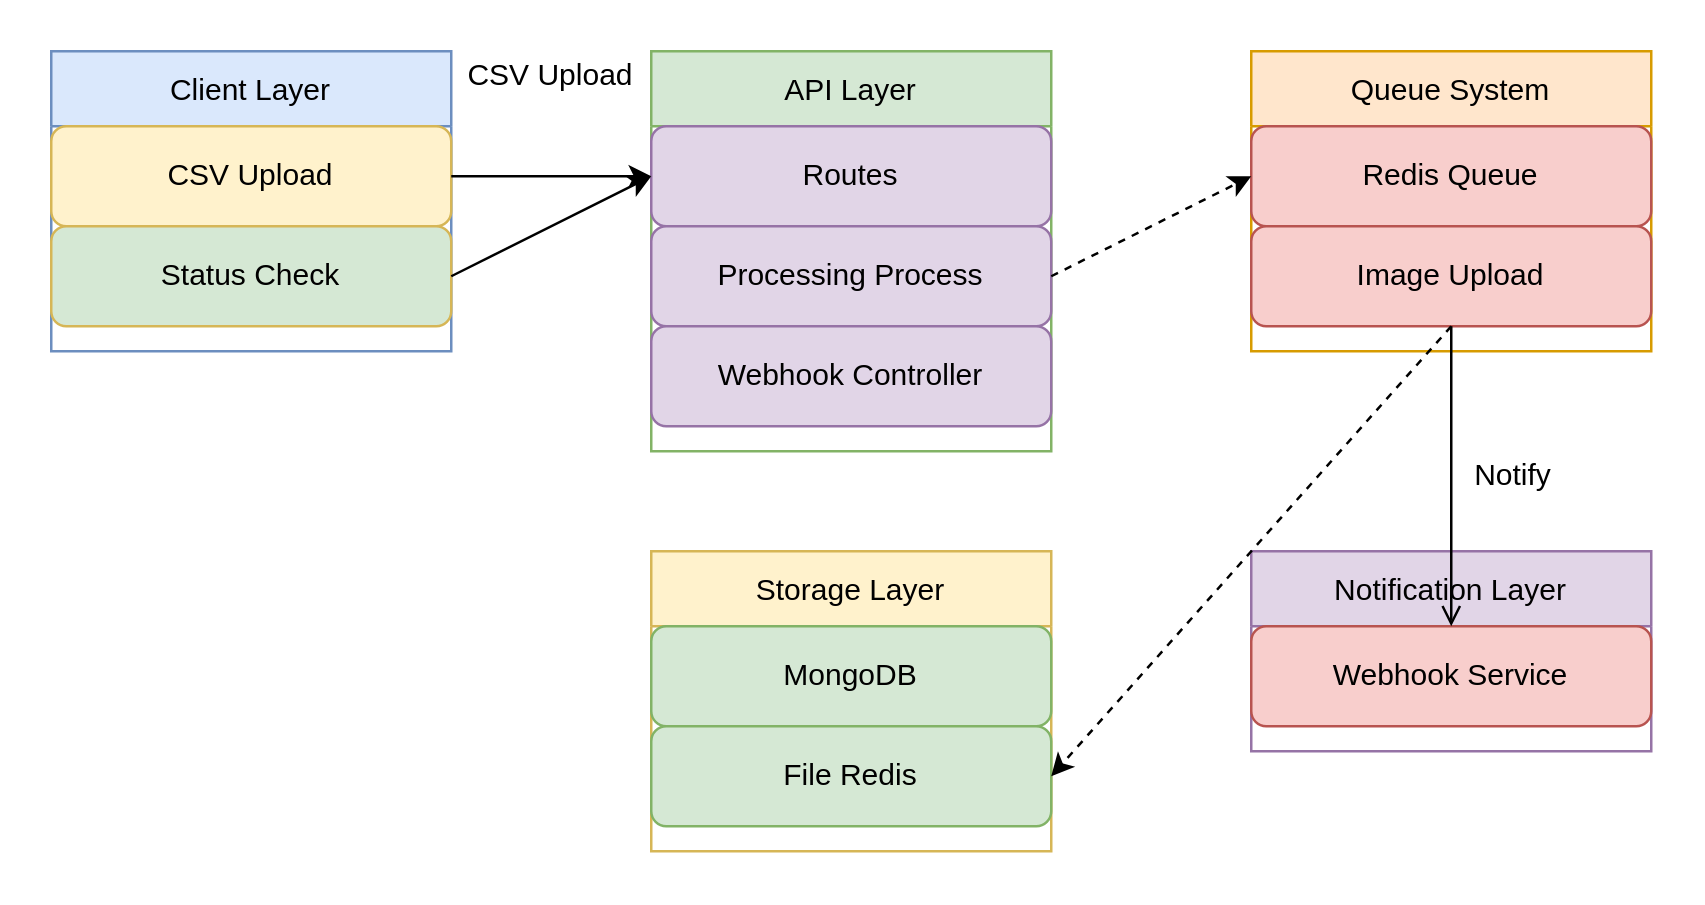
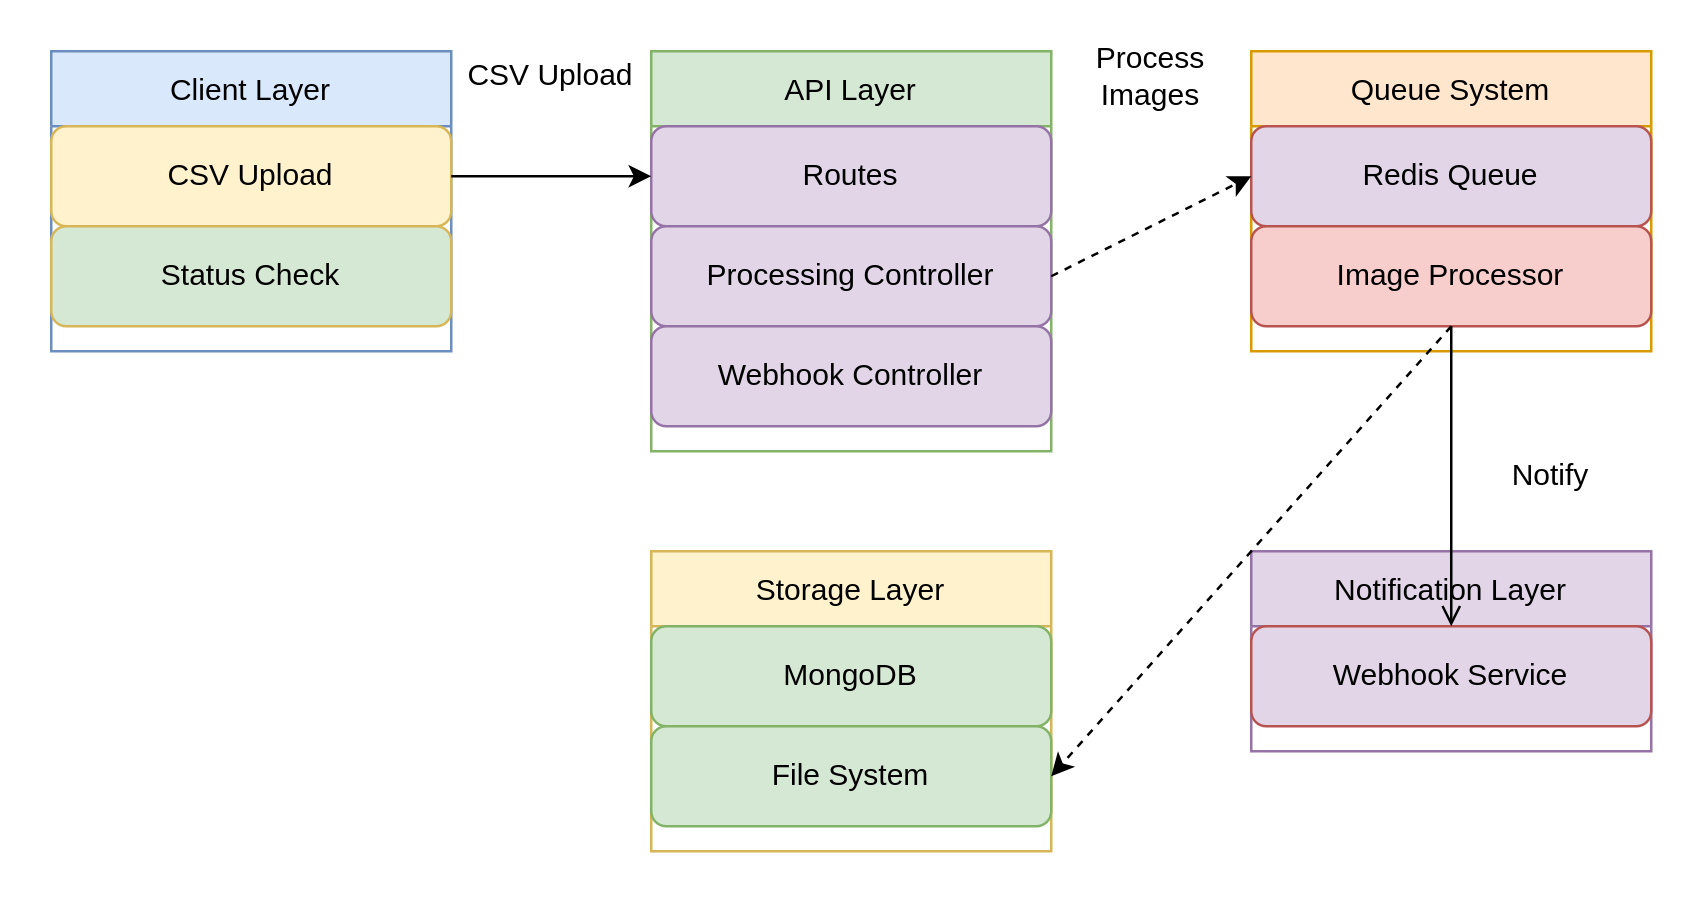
node "Process Images": added
node "Redis Queue": fillcolor #f8cecc -> #e1d5e7
edge "Status Check" -> "Routes": removed
node "Processing Process": label "Processing Process" -> "Processing Controller"
node "Image Upload": label "Image Upload" -> "Image Processor"
node "Notify": moved (1514, 476) -> (1551, 476)
node "Webhook Service": fillcolor #f8cecc -> #e1d5e7
node "File Redis": label "File Redis" -> "File System"
